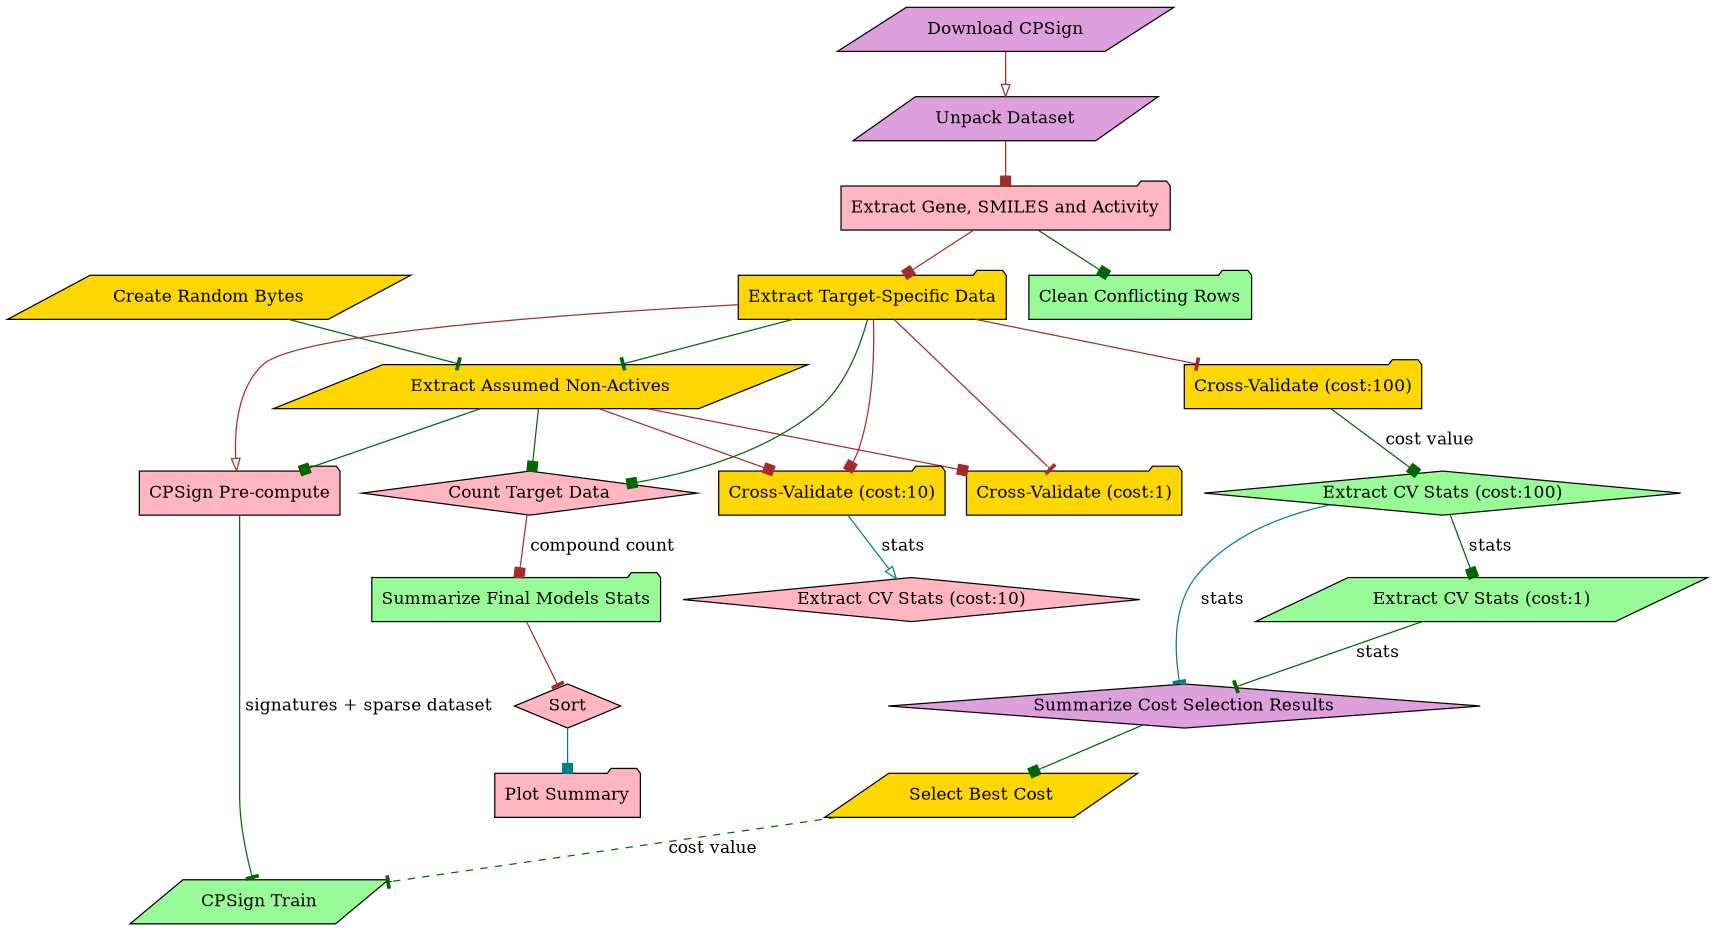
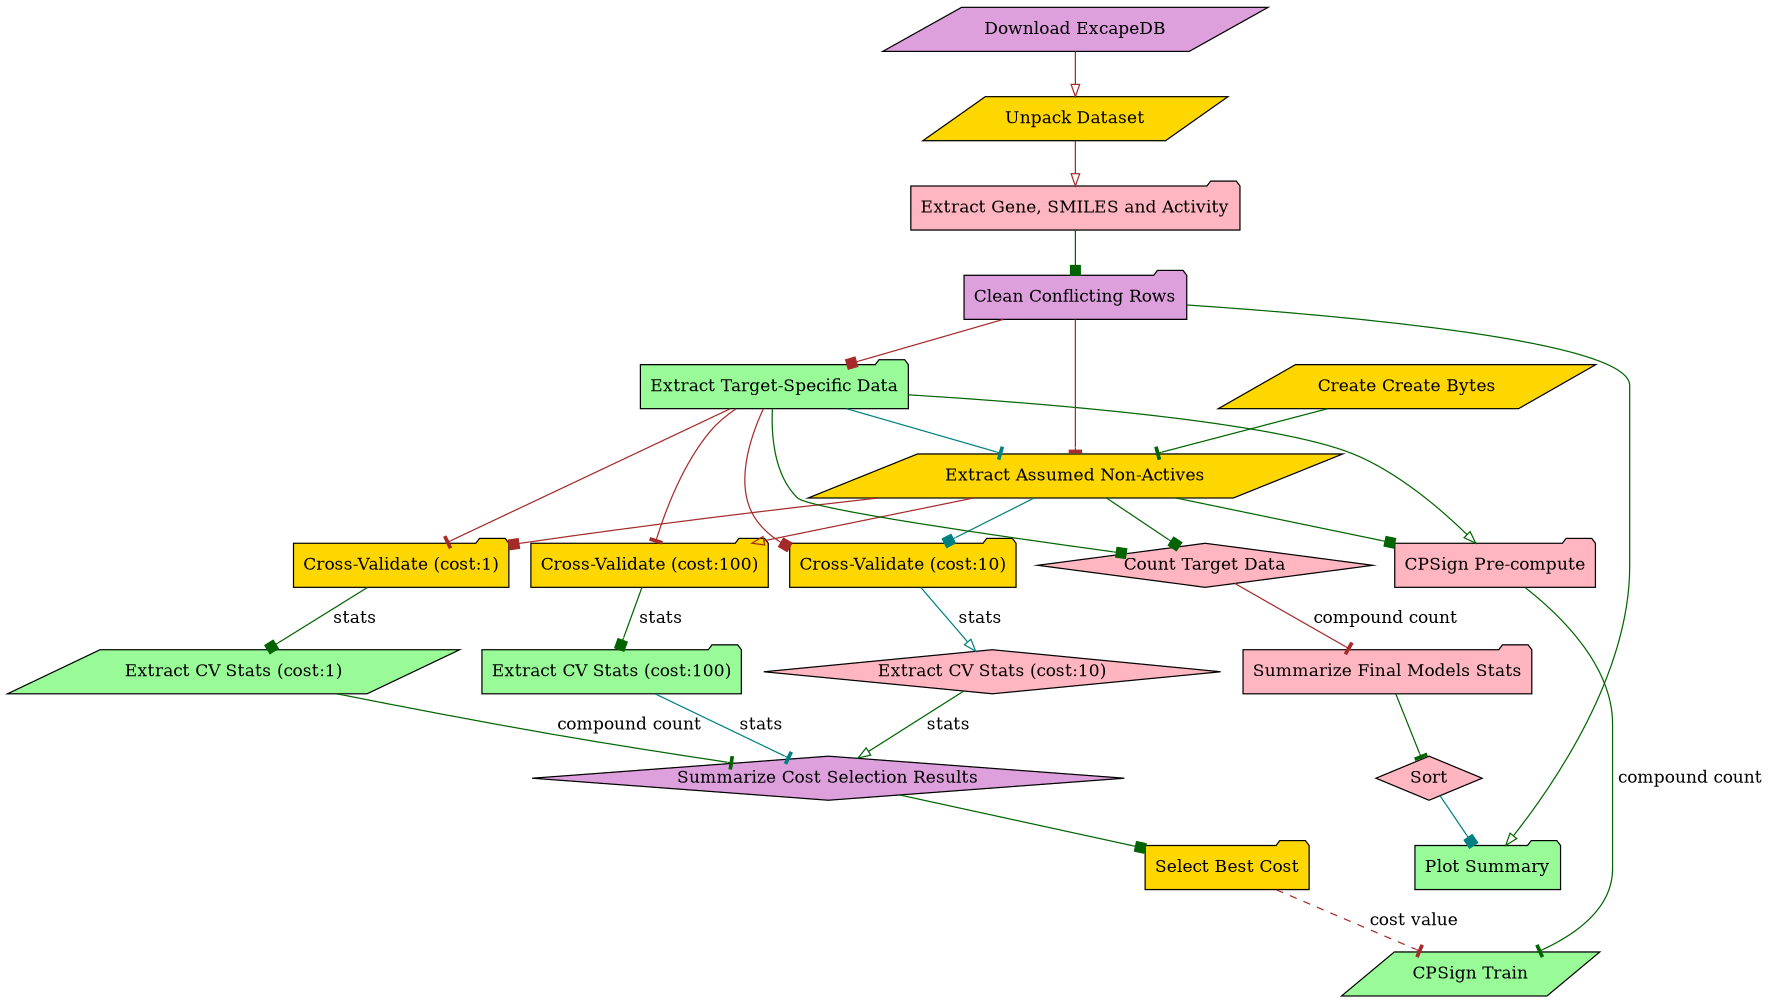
node "Download CPSign": label "Download CPSign" -> "Download ExcapeDB"
node "Unpack Dataset": fillcolor plum -> gold
edge "Unpack Dataset" -> "Extract Gene, SMILES and Activity": arrowhead box -> onormal
edge "Extract Gene, SMILES and Activity" -> "Extract Target-Specific Data": now "Clean Conflicting Rows" -> "Extract Target-Specific Data"
node "Create Random Bytes": label "Create Random Bytes" -> "Create Create Bytes"
node "Extract Target-Specific Data": fillcolor gold -> palegreen
node "Clean Conflicting Rows": fillcolor palegreen -> plum
edge "Extract Target-Specific Data" -> "CPSign Pre-compute": color brown -> darkgreen
edge "Extract Target-Specific Data" -> "Extract Assumed Non-Actives": color darkgreen -> teal
edge "Clean Conflicting Rows" -> "Extract Assumed Non-Actives": added
edge "Clean Conflicting Rows" -> "Plot Summary": added
edge "Extract Assumed Non-Actives" -> "Cross-Validate (cost:10)": color brown -> teal
edge "Cross-Validate (cost:100)" -> "Extract CV Stats (cost:100)": label " cost value" -> " stats"
node "Extract CV Stats (cost:100)": shape diamond -> folder
edge "Extract Assumed Non-Actives" -> "Cross-Validate (cost:100)": added
edge "Count Target Data" -> "Summarize Final Models Stats": arrowhead box -> tee
edge "Extract CV Stats (cost:100)" -> "Extract CV Stats (cost:1)": now "Cross-Validate (cost:1)" -> "Extract CV Stats (cost:1)"
node "Summarize Final Models Stats": fillcolor palegreen -> lightpink
edge "Summarize Final Models Stats" -> "Sort": color brown -> darkgreen
edge "Extract CV Stats (cost:1)" -> "Summarize Cost Selection Results": label " stats" -> " compound count"
edge "CPSign Pre-compute" -> "CPSign Train": label " signatures + sparse dataset" -> " compound count"
edge "Extract CV Stats (cost:10)" -> "Summarize Cost Selection Results": added, label "stats"
node "Plot Summary": fillcolor lightpink -> palegreen
node "Select Best Cost": shape parallelogram -> folder
edge "Select Best Cost" -> "CPSign Train": color darkgreen -> brown
